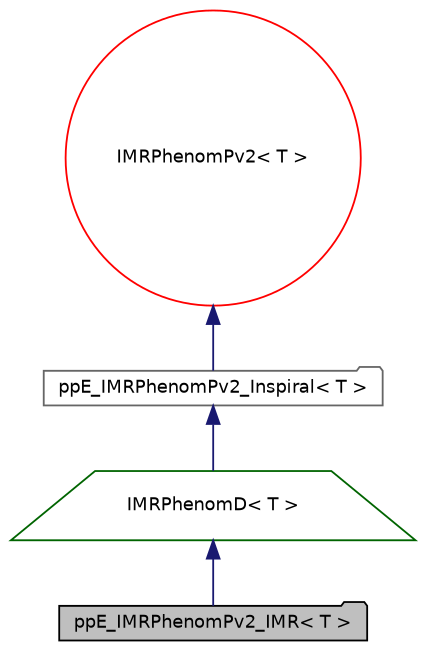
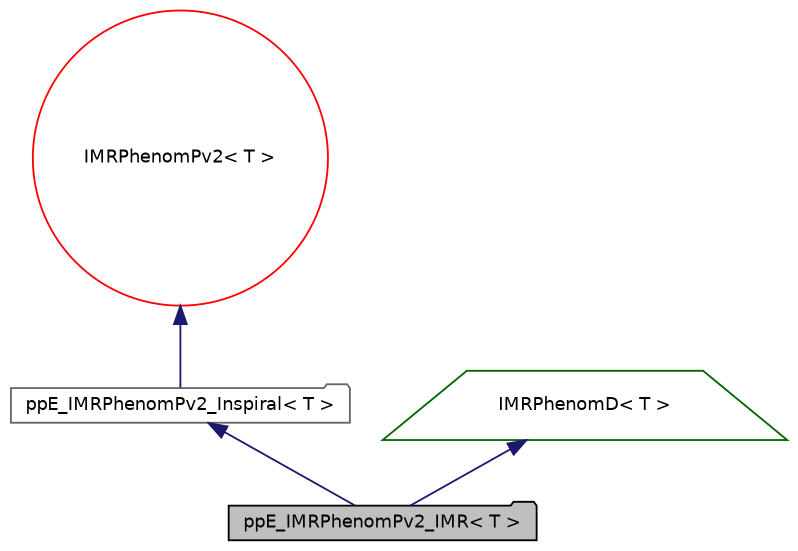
edge "IMRPhenomD< T >" -> "ppE_IMRPhenomPv2_Inspiral< T >": now "ppE_IMRPhenomPv2_IMR< T >" -> "ppE_IMRPhenomPv2_Inspiral< T >"
